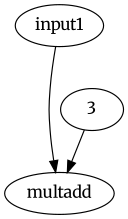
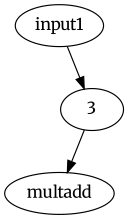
edge "input1" -> "multadd": now "input1" -> "3"
